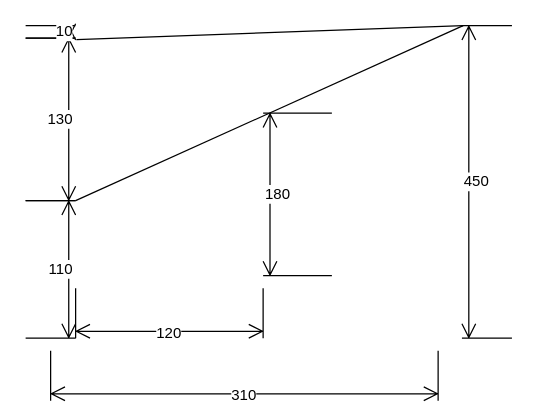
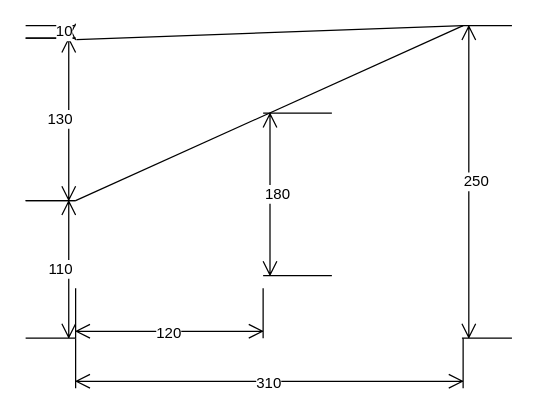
node "450": label "450" -> "250"
node "310": moved (244, 376) -> (269, 363)
